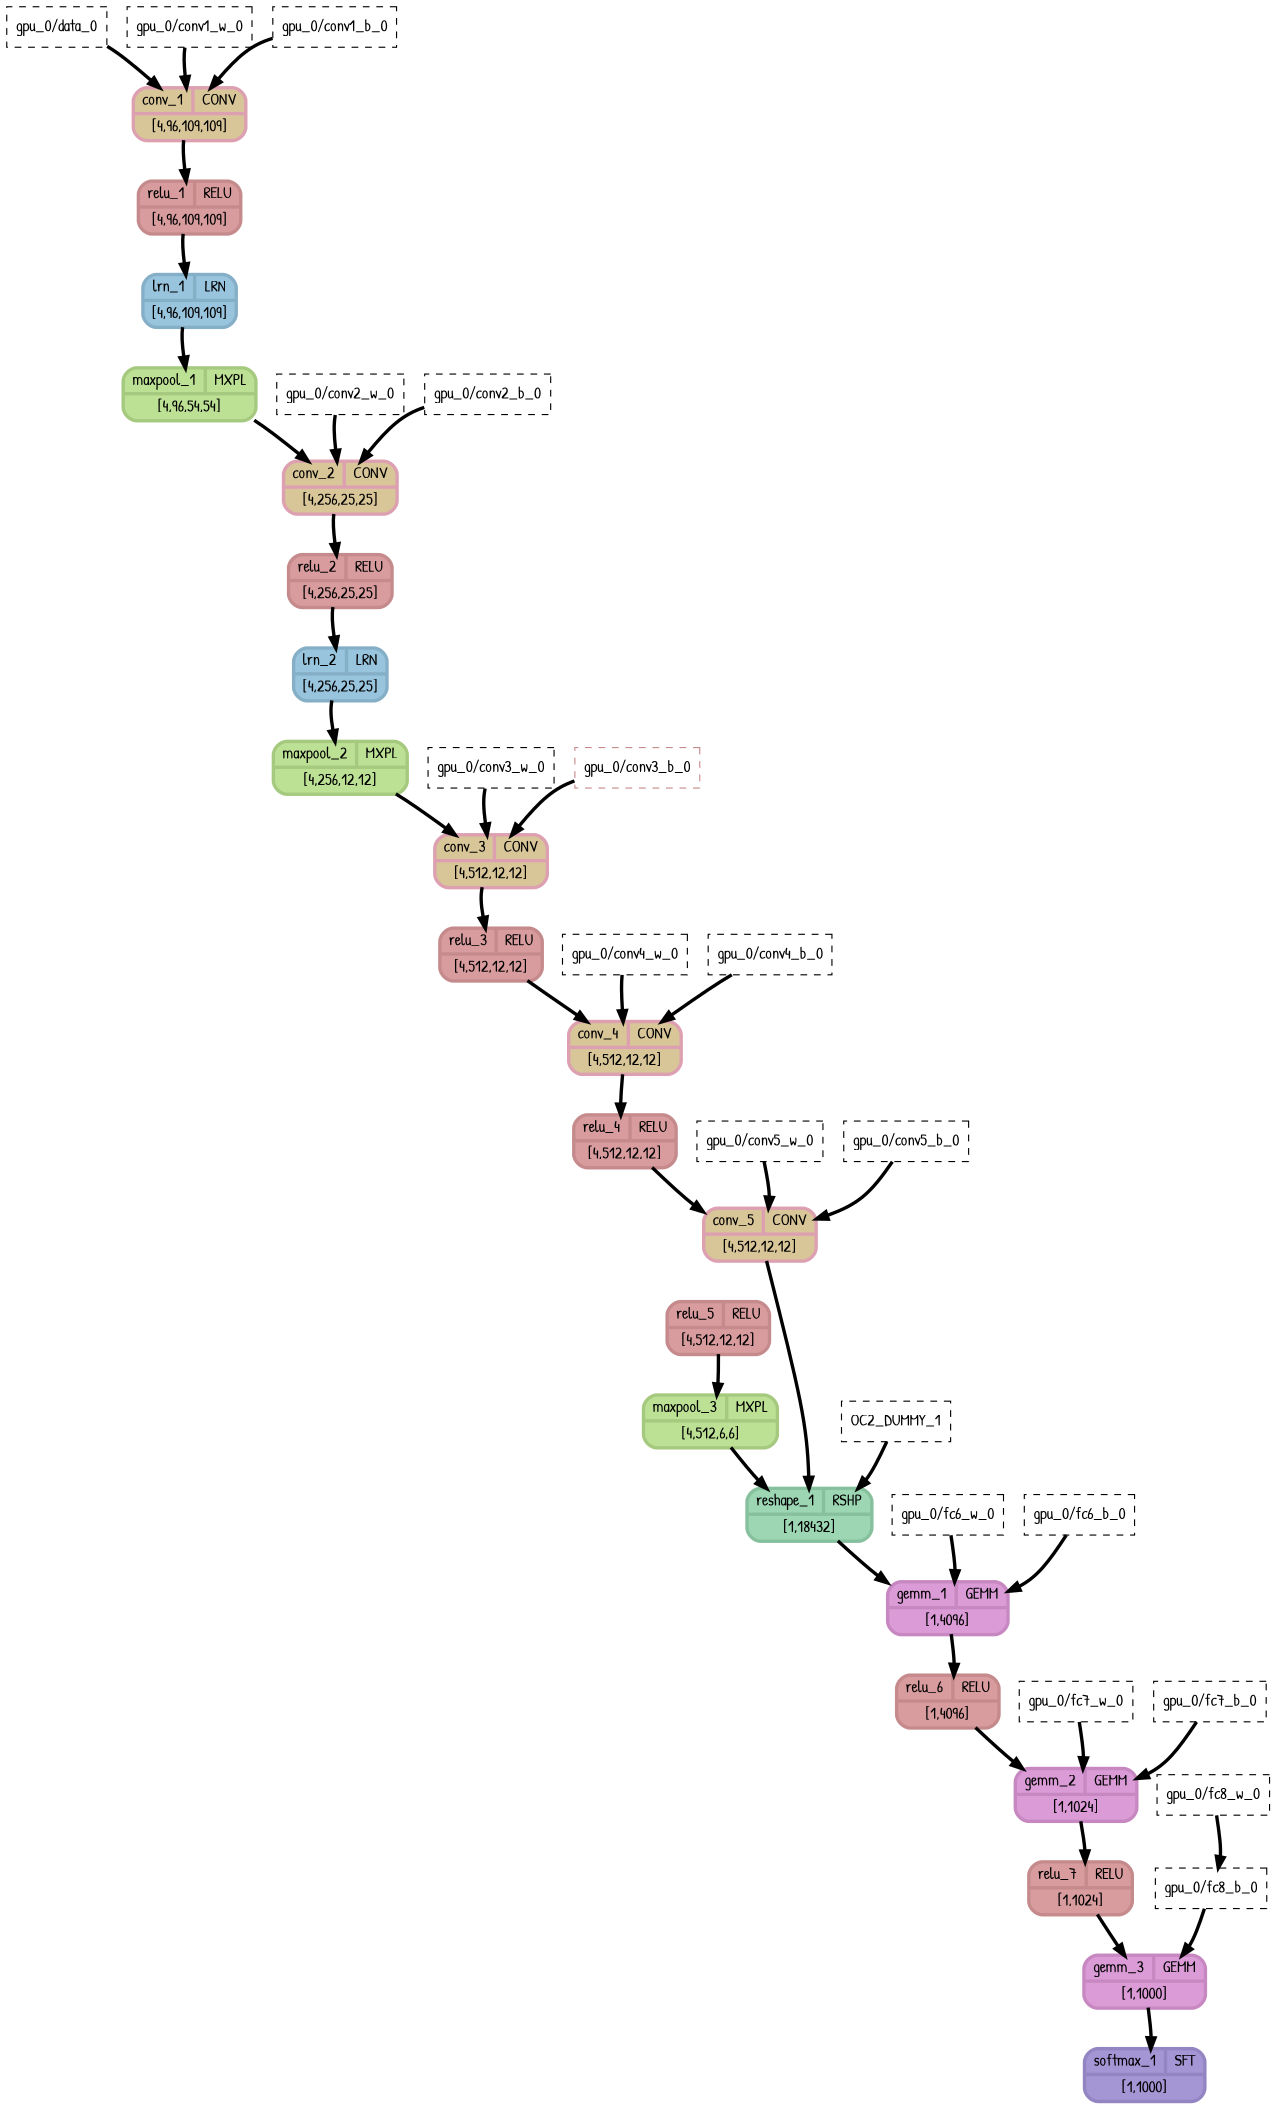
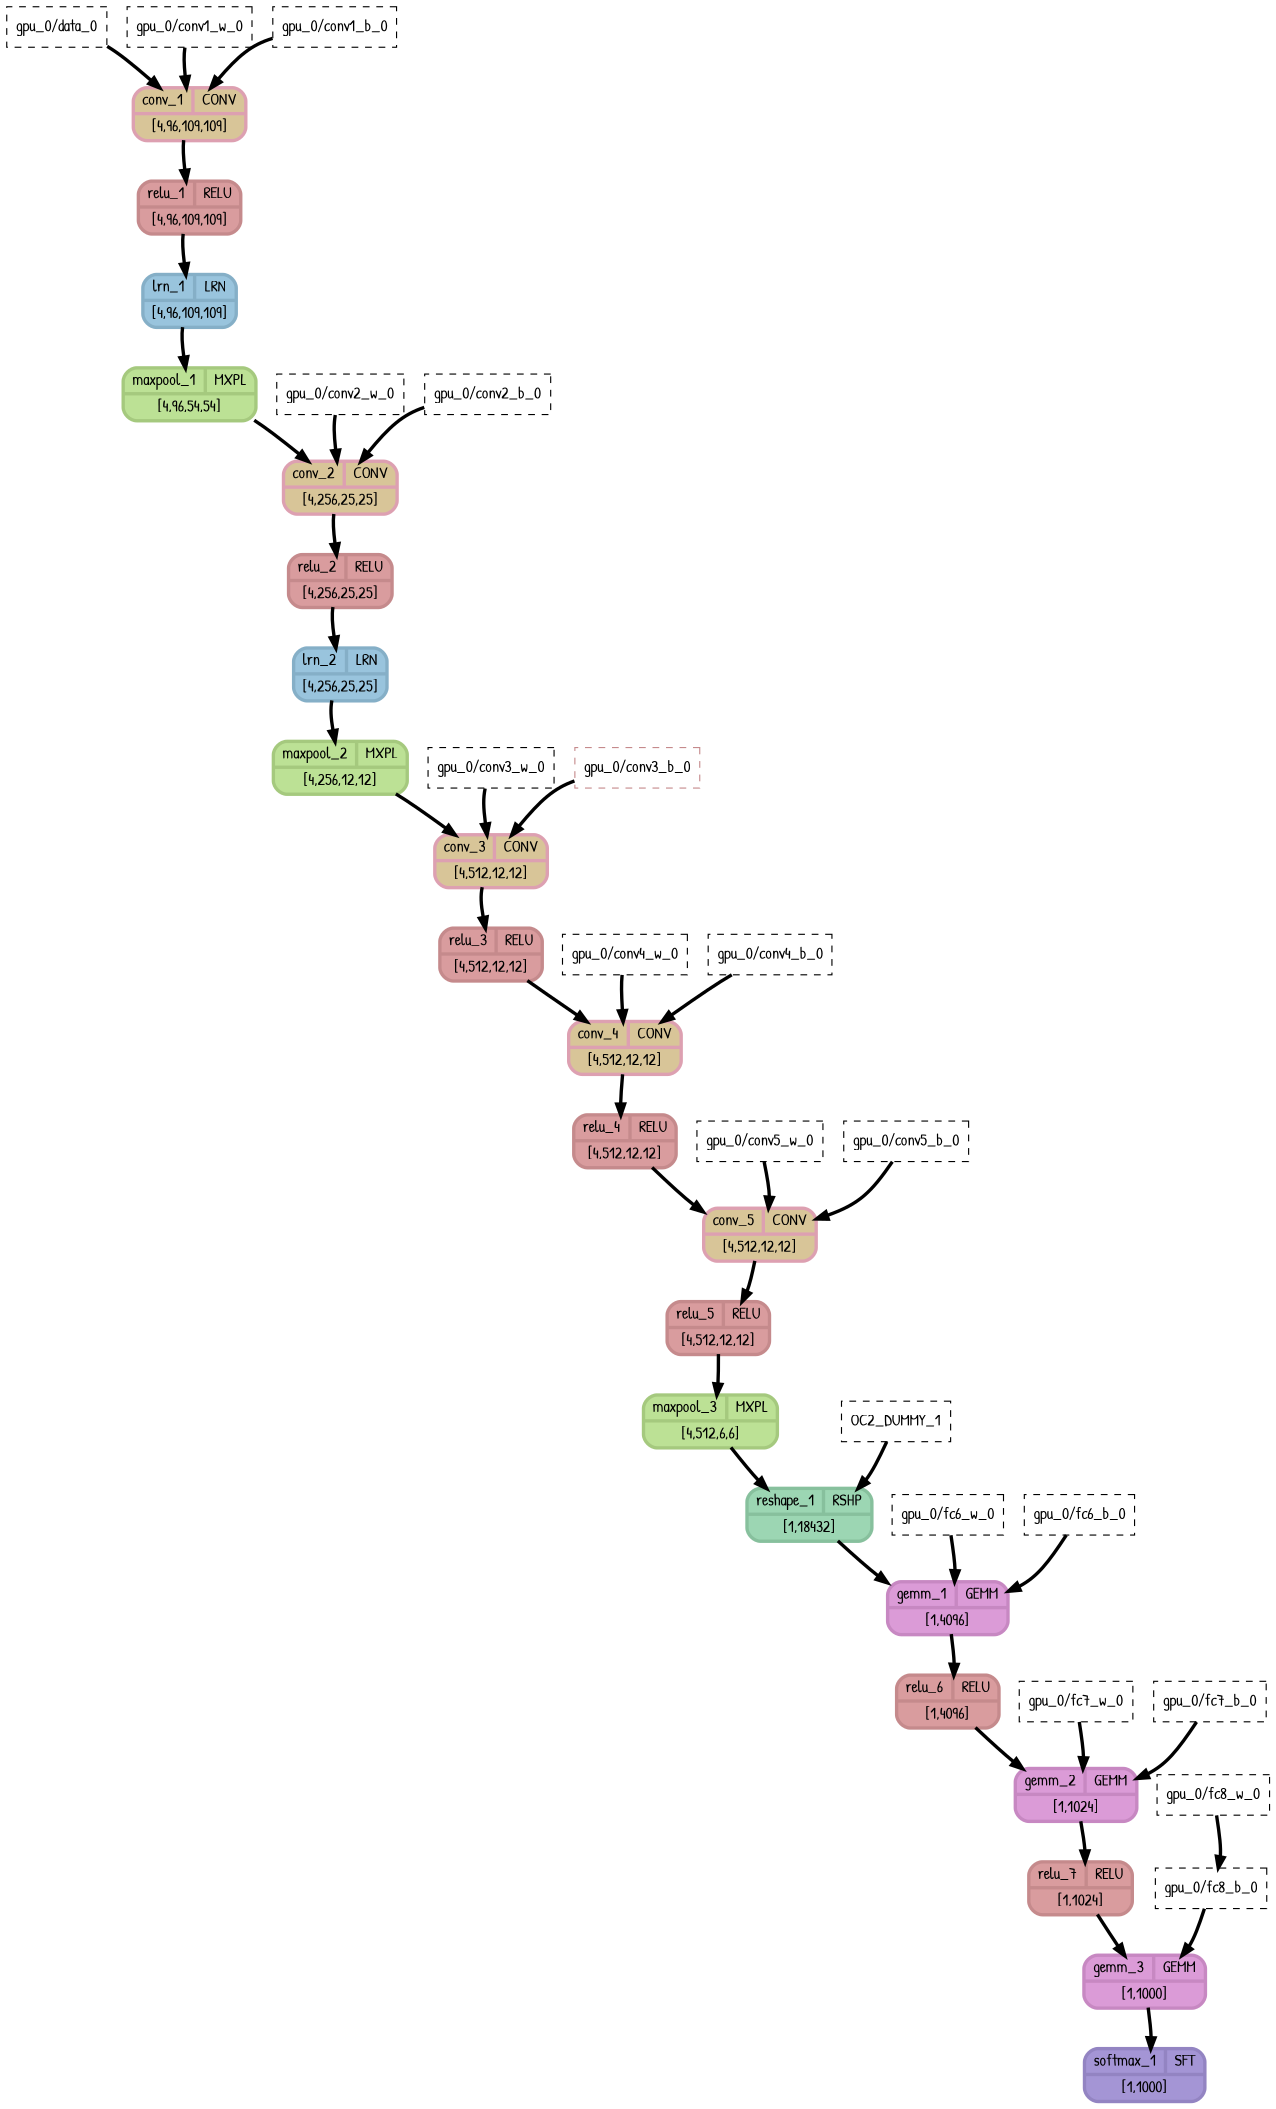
edge "conv_5" -> "reshape_1": now "conv_5" -> "relu_5"
